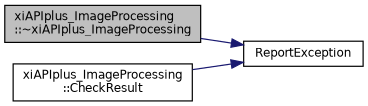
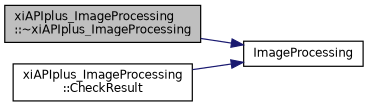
node "ReportException": label "ReportException" -> "ImageProcessing"
